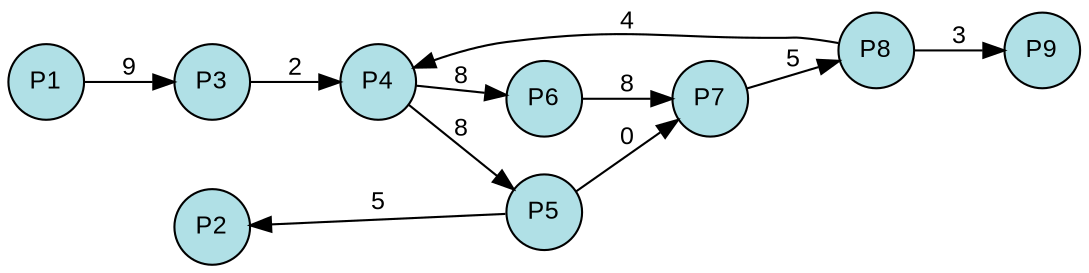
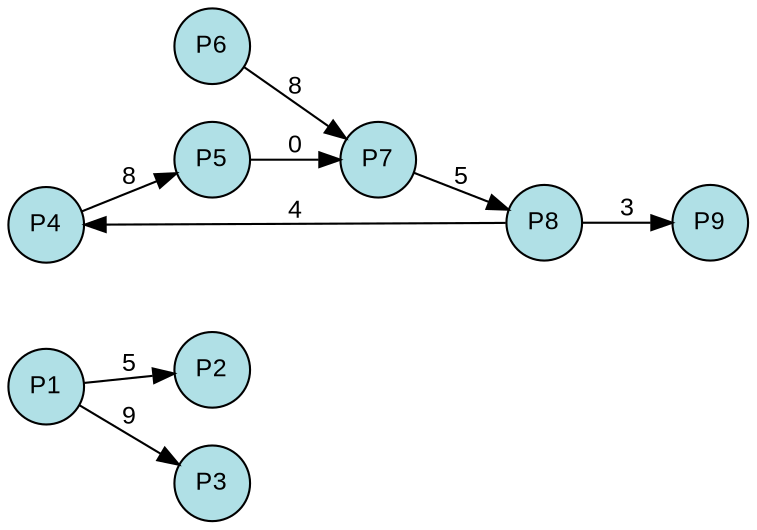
edge "P3" -> "P4": removed, label "2"
edge "P4" -> "P6": removed, label "8"
edge "P5" -> "P2": now "P1" -> "P2"
